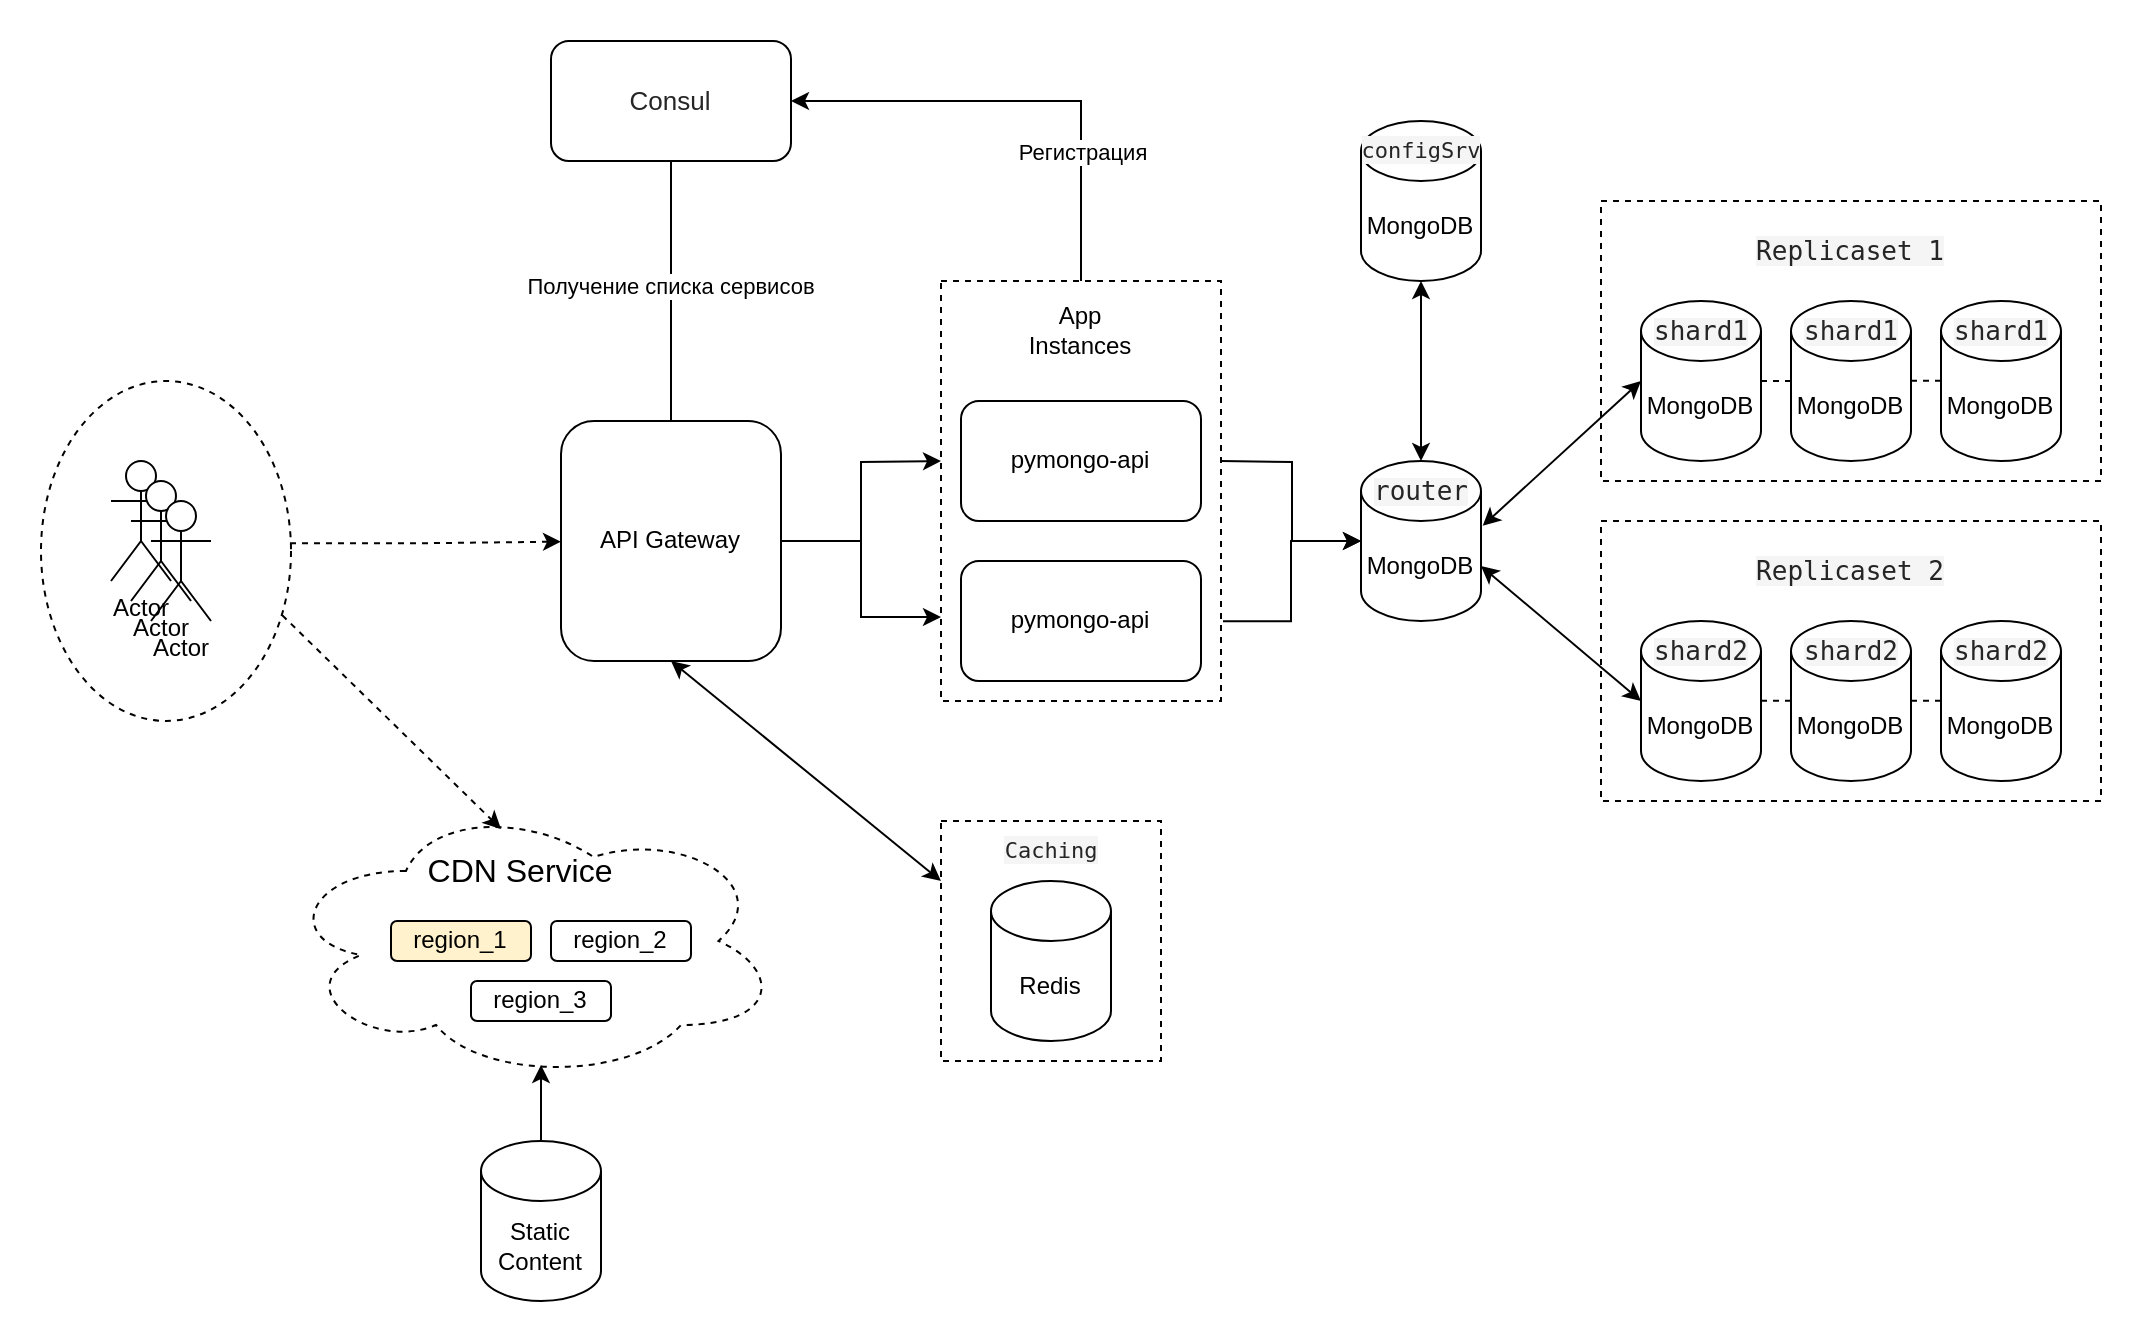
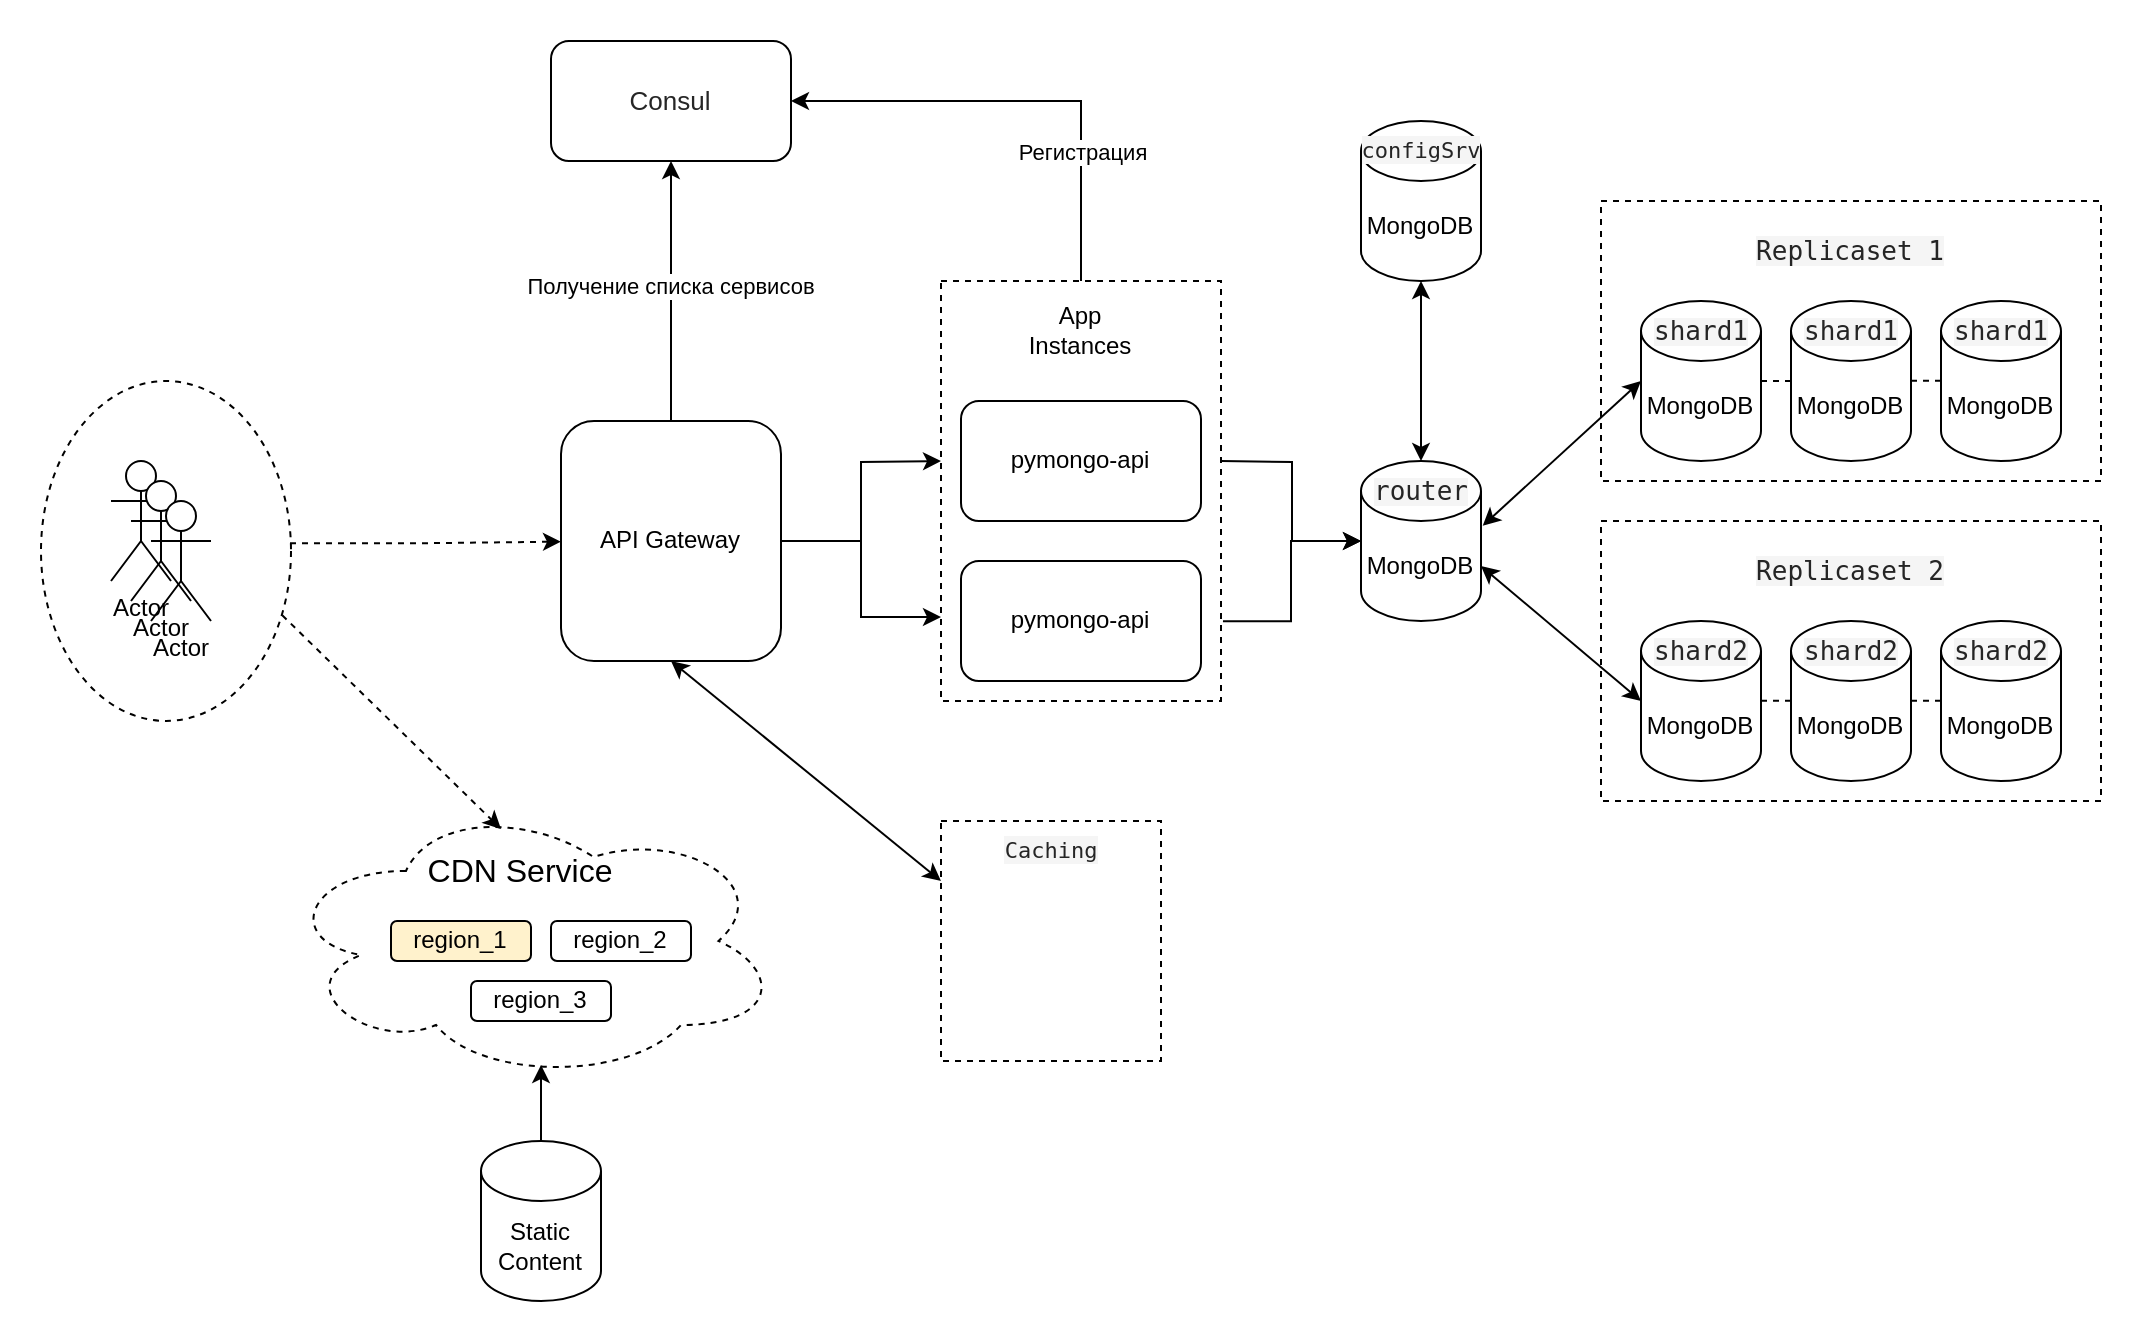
edge "Consul" -- "API Gateway": arrowhead none -> classic
node "Redis": removed
